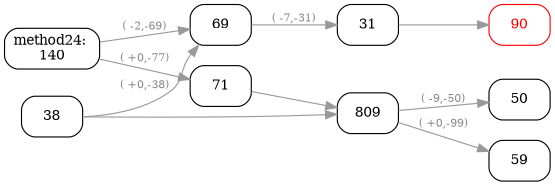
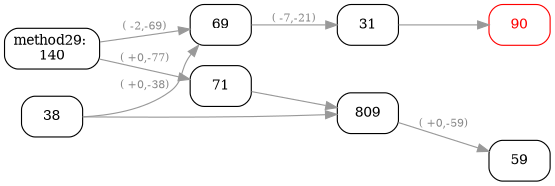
edge "69" -> "31": label "( -7,-31)" -> "( -7,-21)"
node "method24: 140": label "method24: 140" -> "method29: 140"
node "50": removed
edge "809" -> "59": label "( +0,-99)" -> "( +0,-59)"
